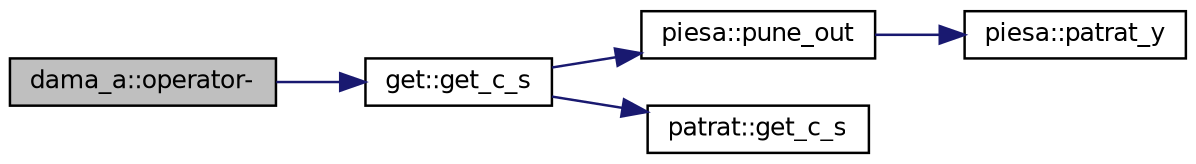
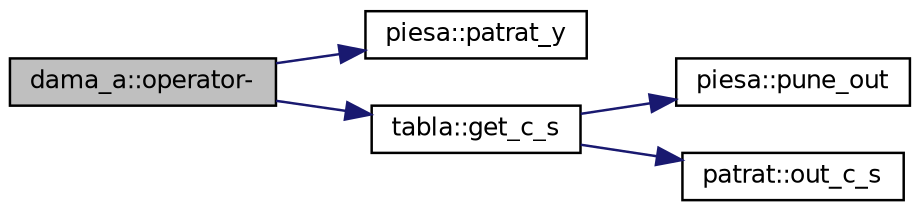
edge "piesa::pune_out" -> "piesa::patrat_y": now "dama_a::operator-" -> "piesa::patrat_y"
node "get::get_c_s": label "get::get_c_s" -> "tabla::get_c_s"
node "patrat::get_c_s": label "patrat::get_c_s" -> "patrat::out_c_s"
